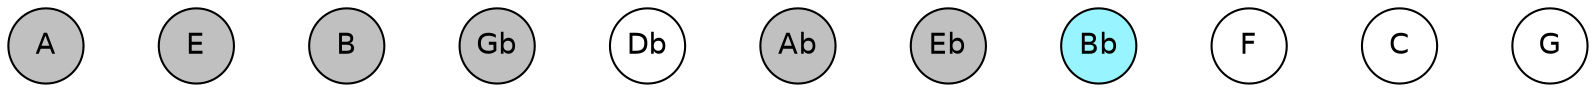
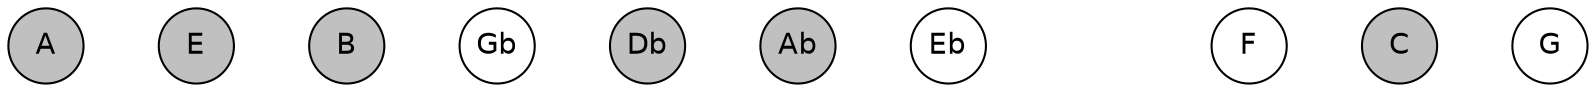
node "Gb": fillcolor gray -> white
node "Db": fillcolor white -> gray
node "Eb": fillcolor gray -> white
node "Bb": removed
node "C": fillcolor white -> gray
